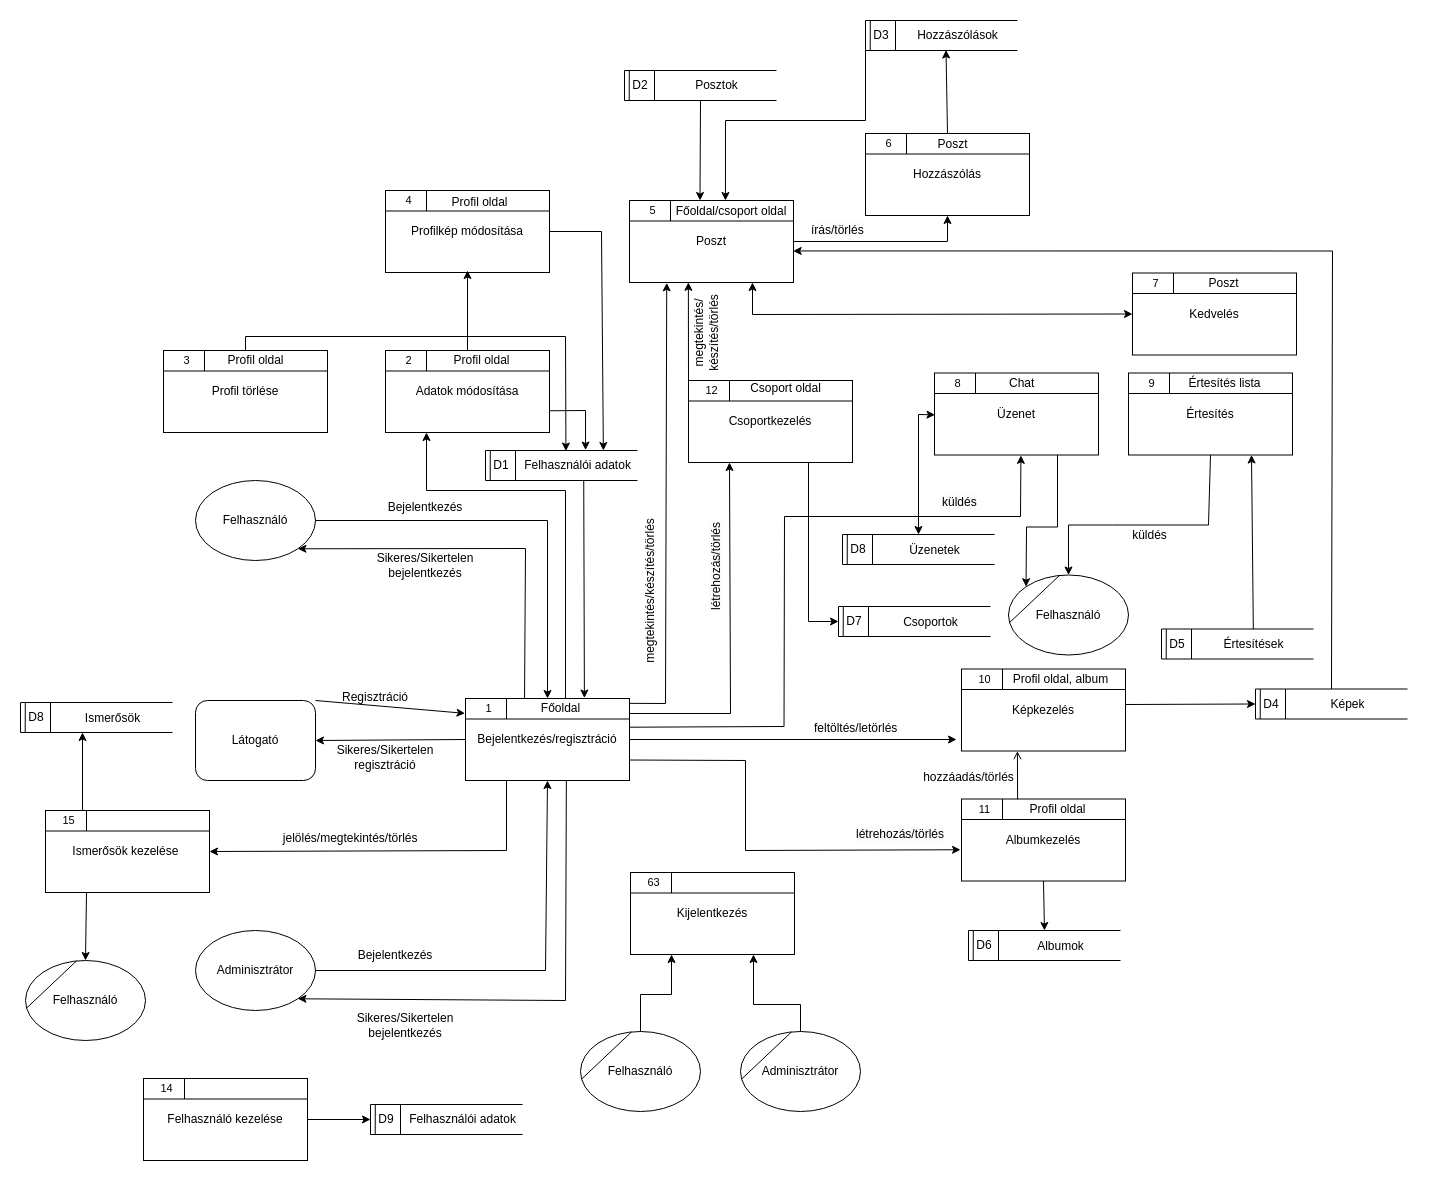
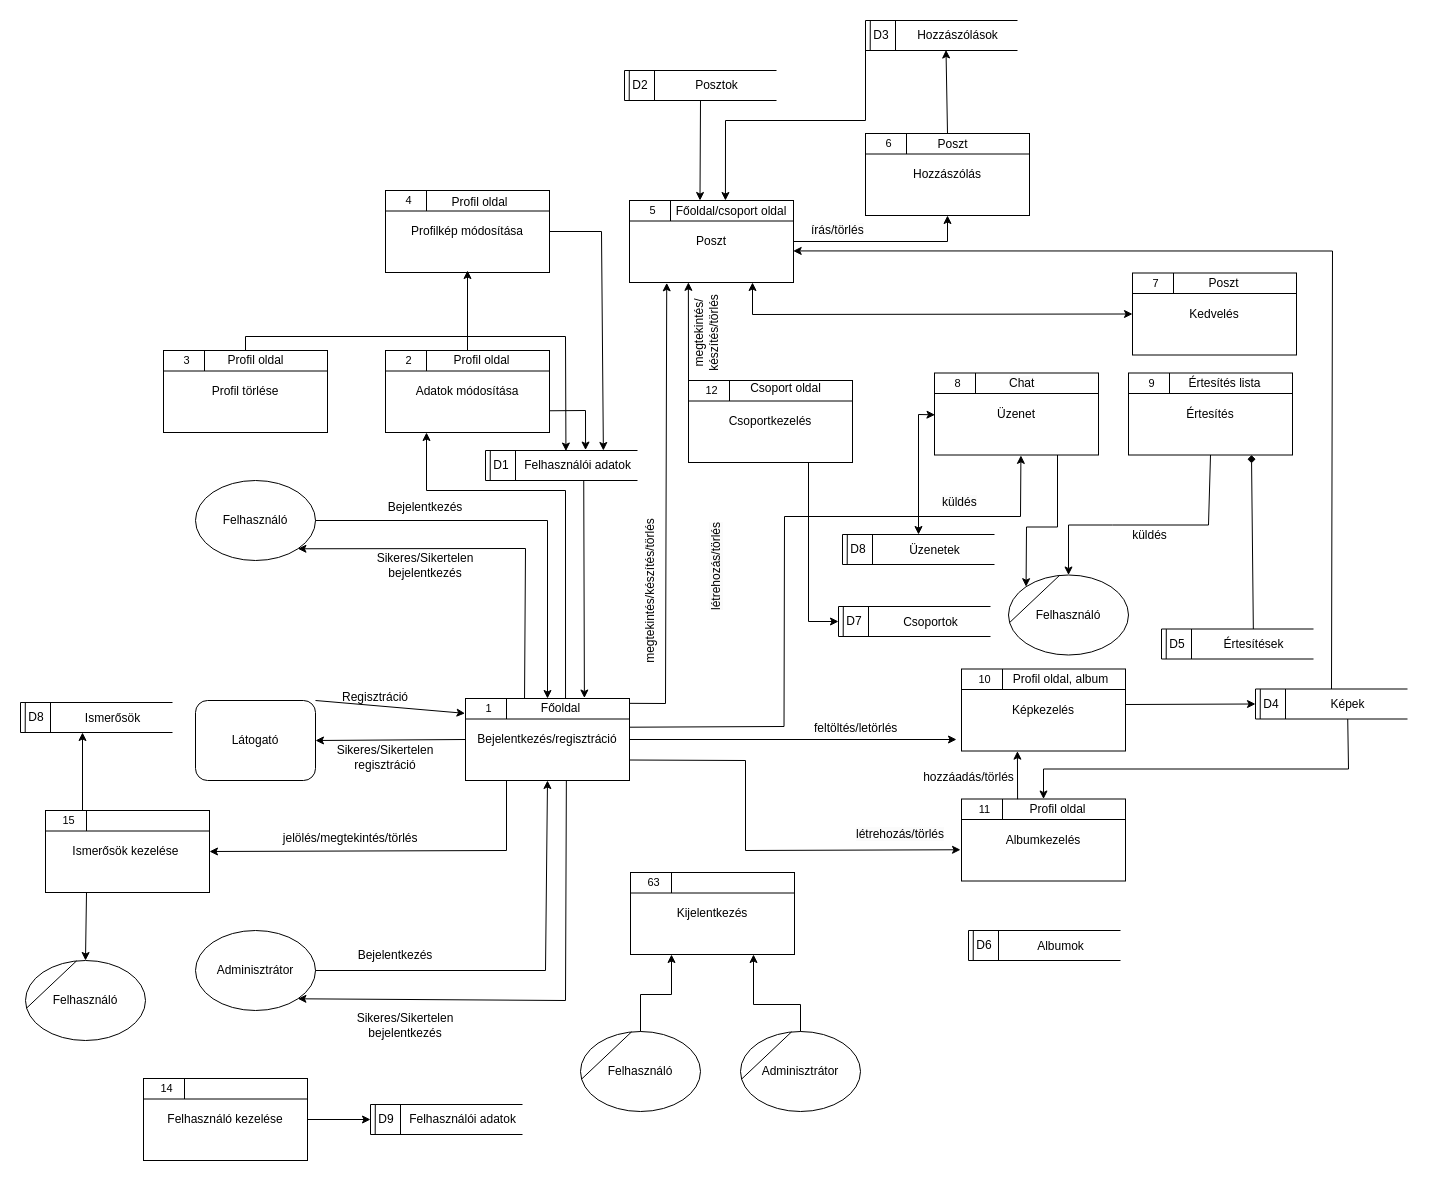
edge "Értesítések" -> "Értesítés": arrowhead classic -> diamond
edge "Bejelentkezés/regisztráció" -> "Csoportkezelés": removed
edge "Albumkezelés" -> "Képkezelés": arrowhead open -> classic
edge "Képek" -> "Albumkezelés": added
edge "Albumkezelés" -> "D6": removed
